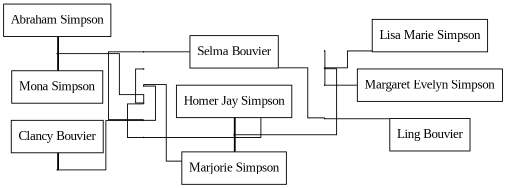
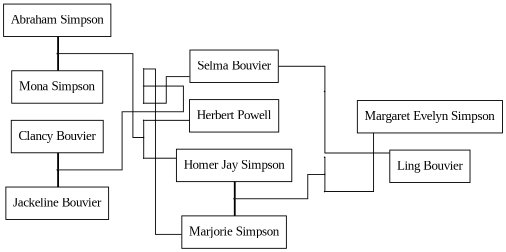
node "Lisa Marie Simpson": removed
node "Herbert Powell": added
node "Jackeline Bouvier": added
